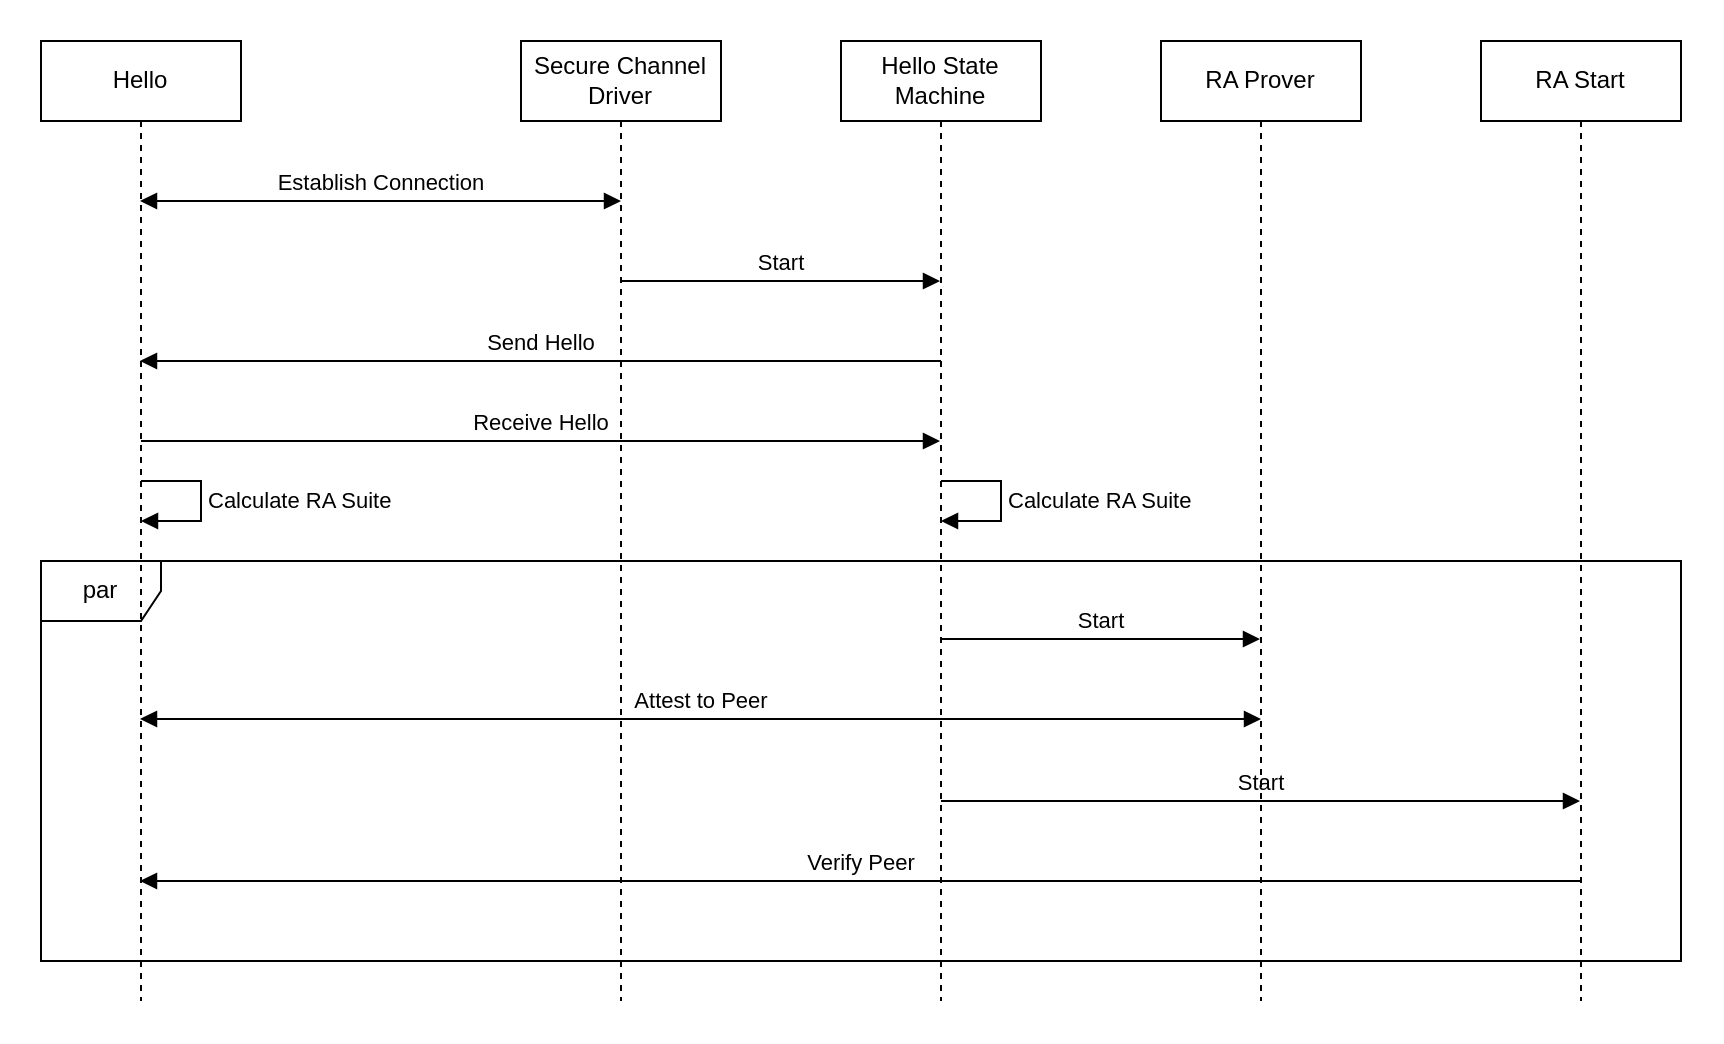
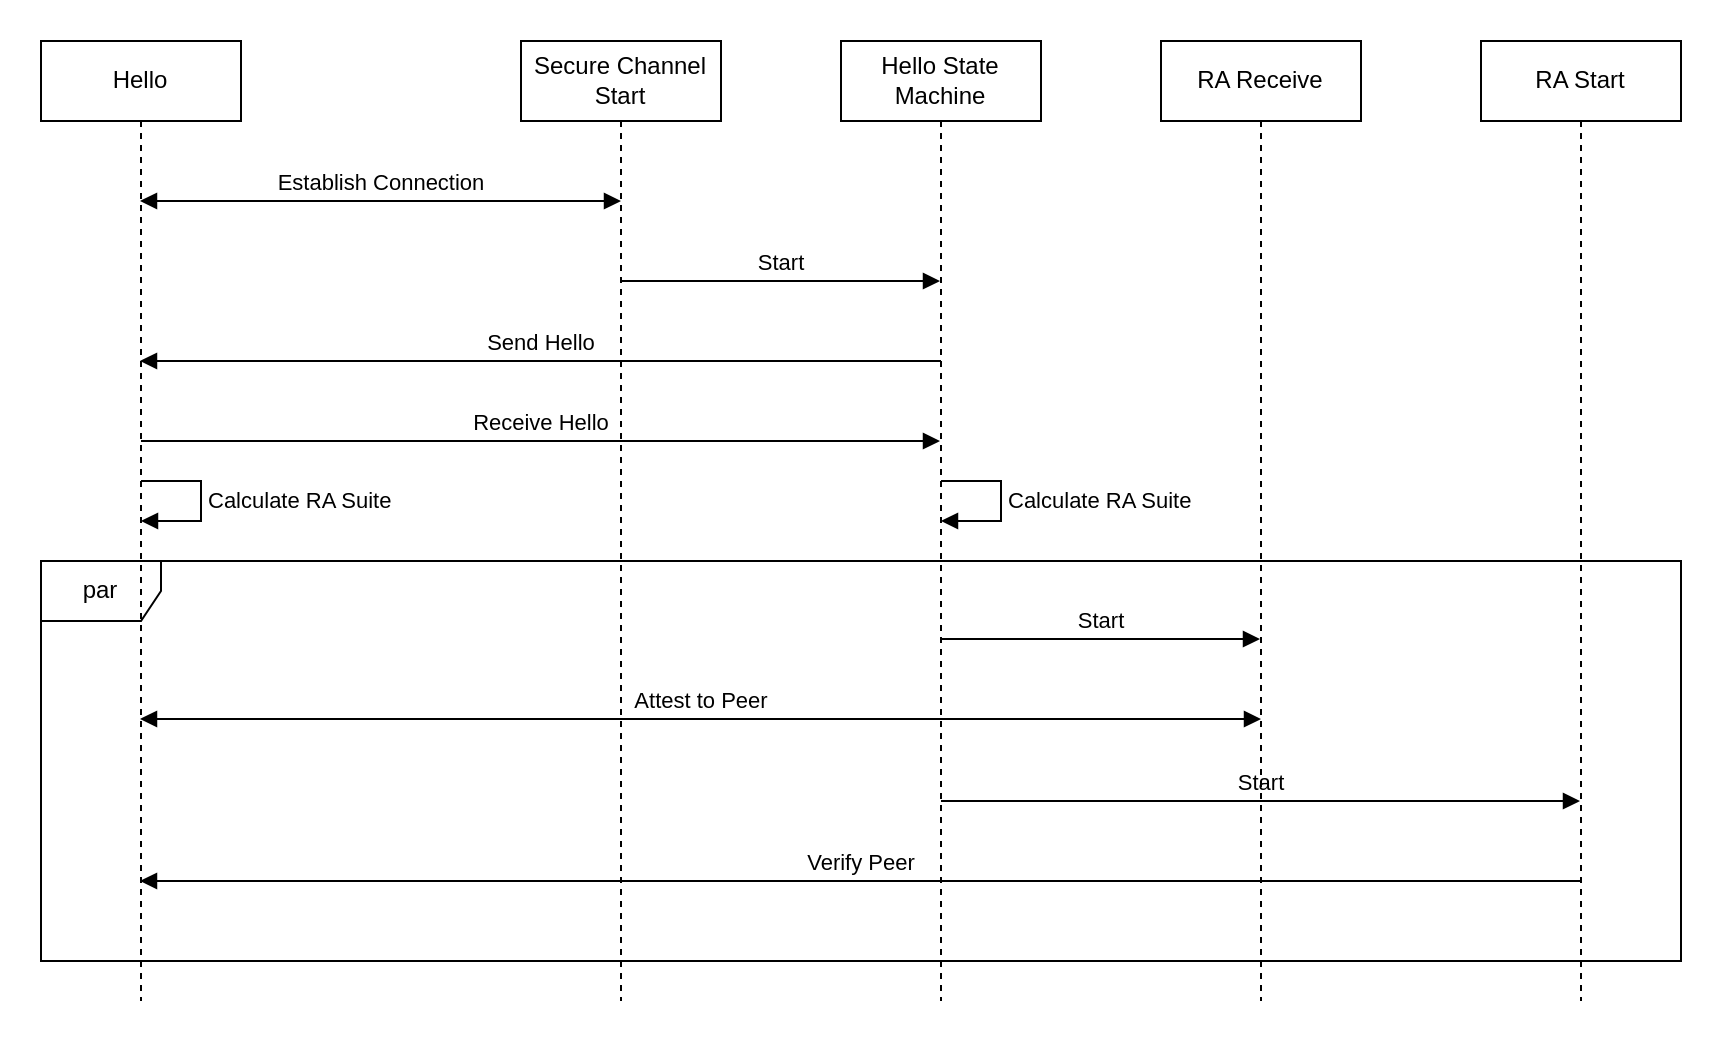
node "Secure Channel Driver": label "Secure Channel Driver" -> "Secure Channel Start"
node "RA Prover": label "RA Prover" -> "RA Receive"
